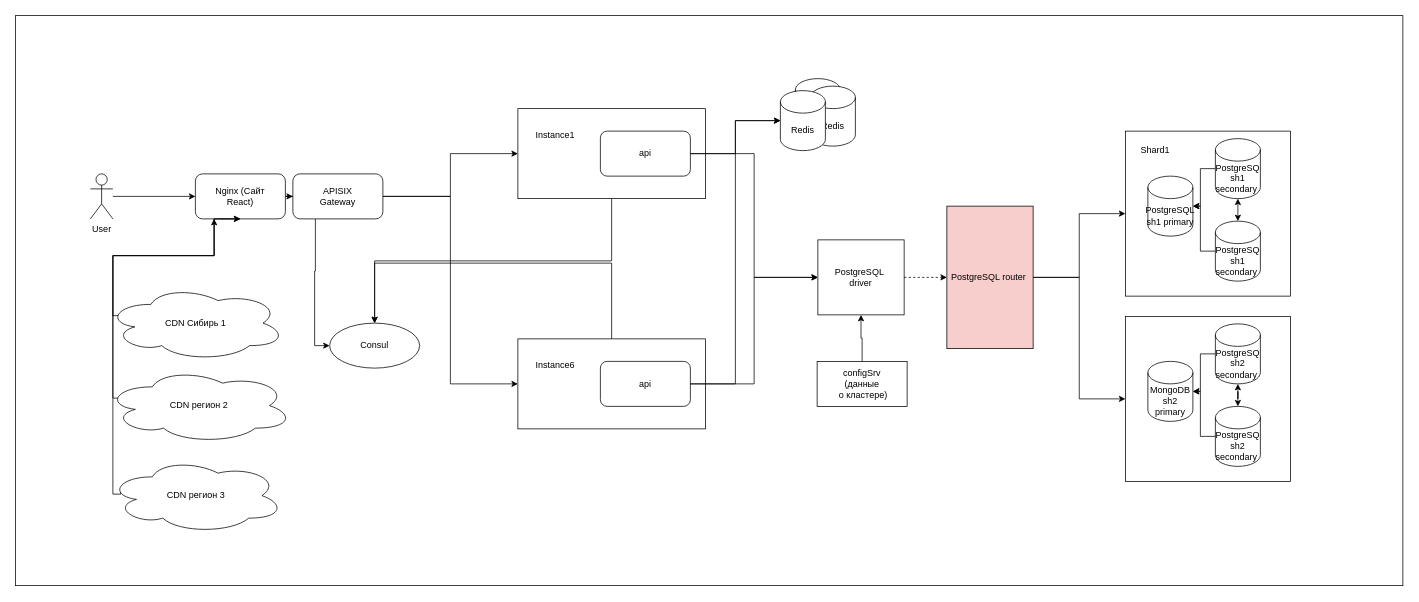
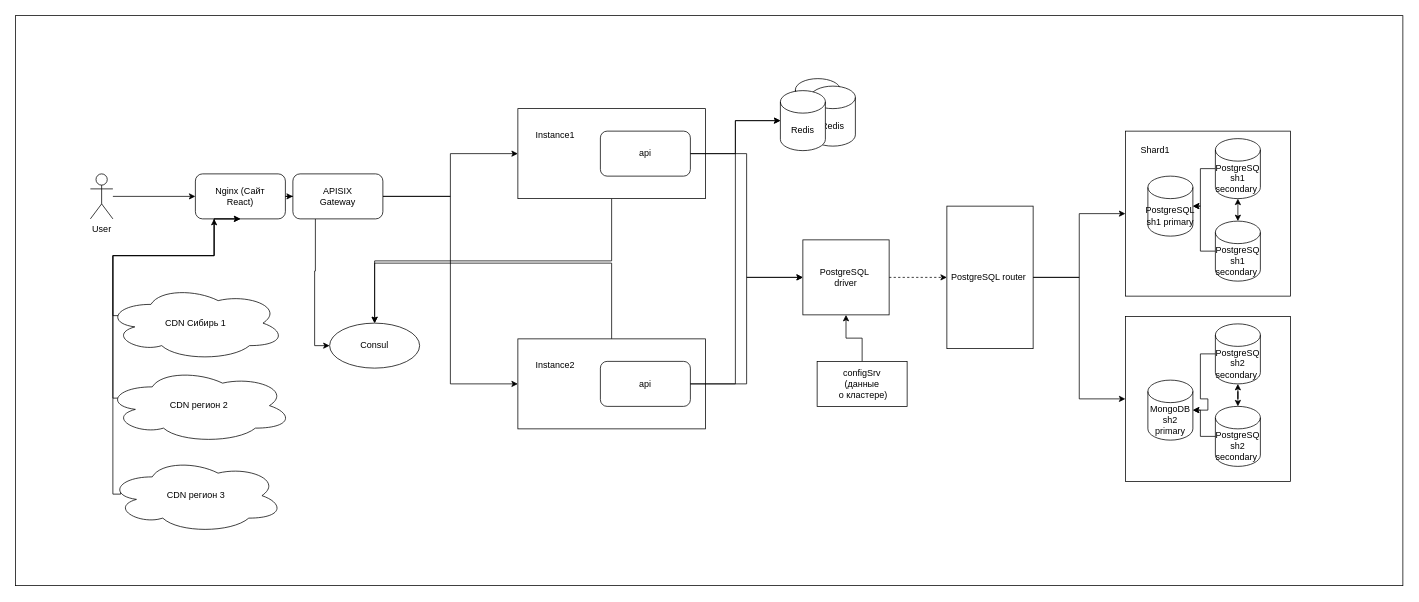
node "PostgreSQL driver": moved (861, 277) -> (846, 277)
node "PostgreSQL router": fillcolor #f8cecc -> #ffffff
node "Instance6": label "Instance6" -> "Instance2"
node "MongoDB sh2 primary": moved (1170, 391) -> (1170, 410)
